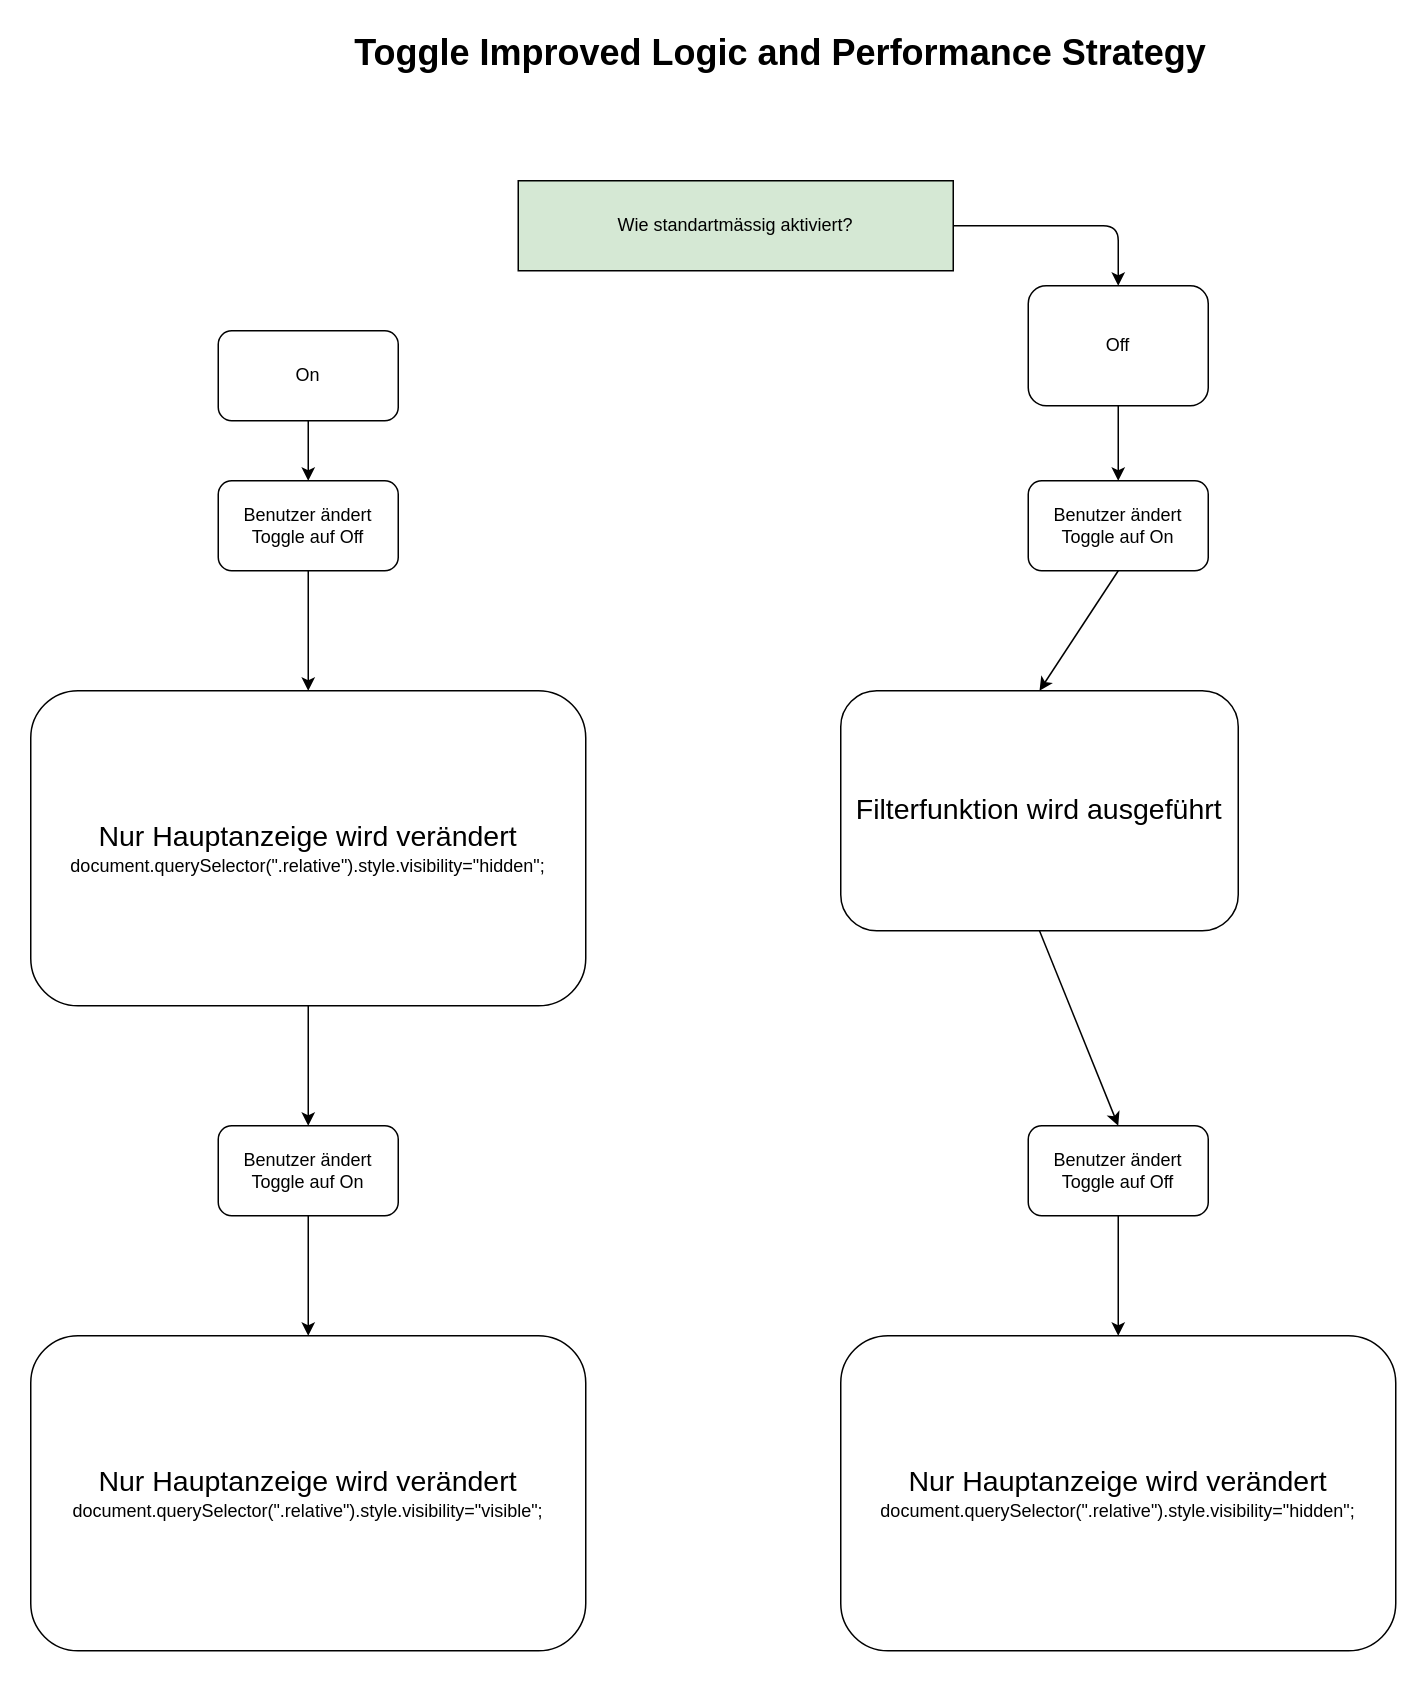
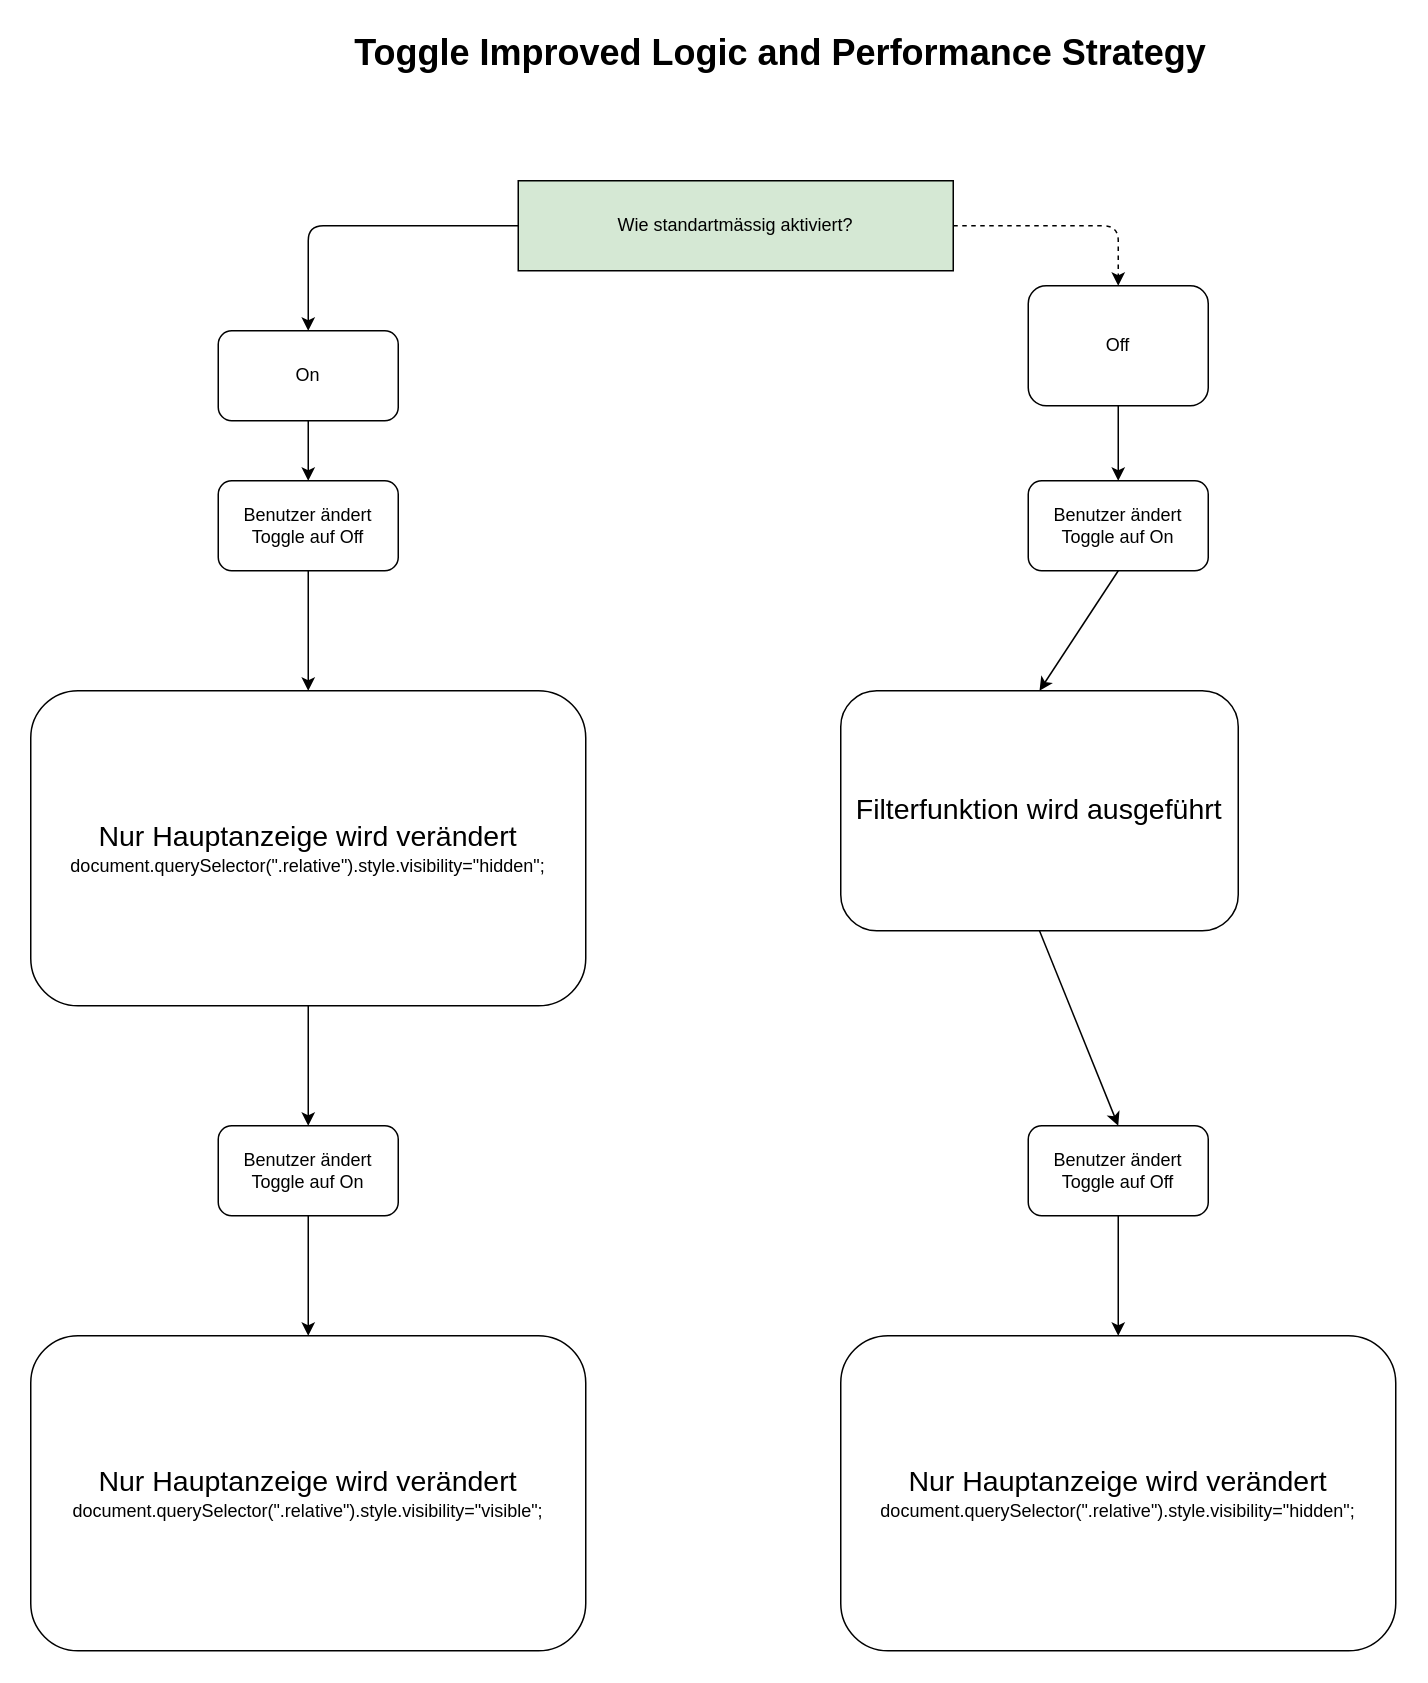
edge "Wie standartmässig aktiviert?" -> "On": added
edge "Wie standartmässig aktiviert?" -> "Off": style solid -> dashed
